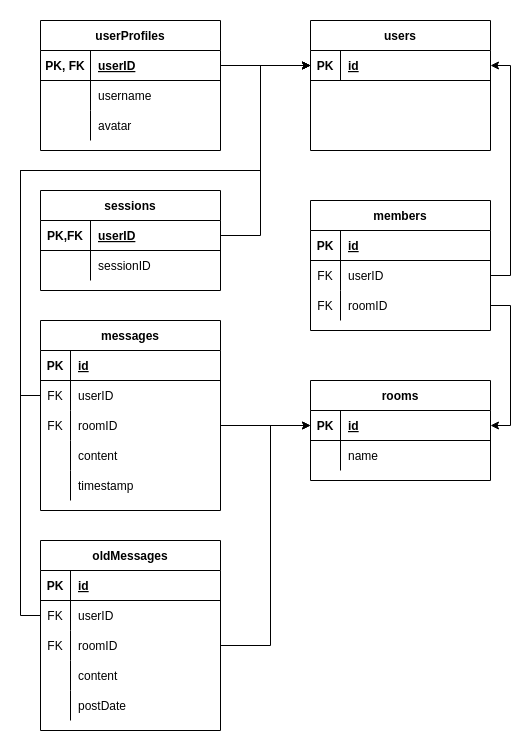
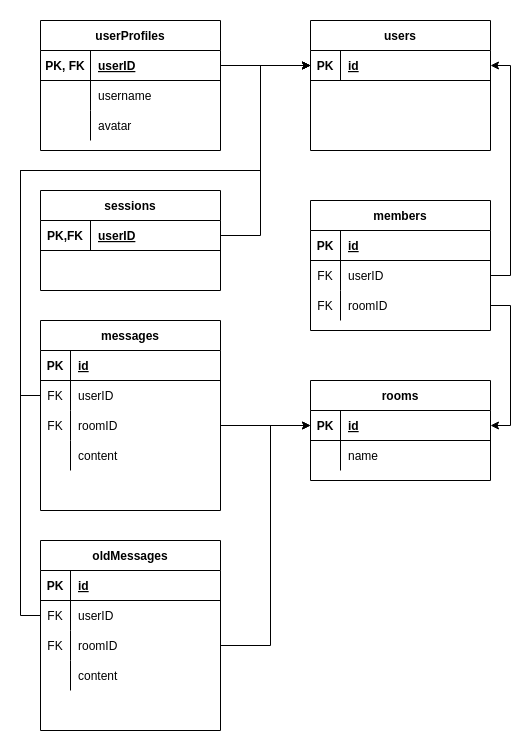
node "sessionID": removed
node "timestamp": removed
node "postDate": removed
